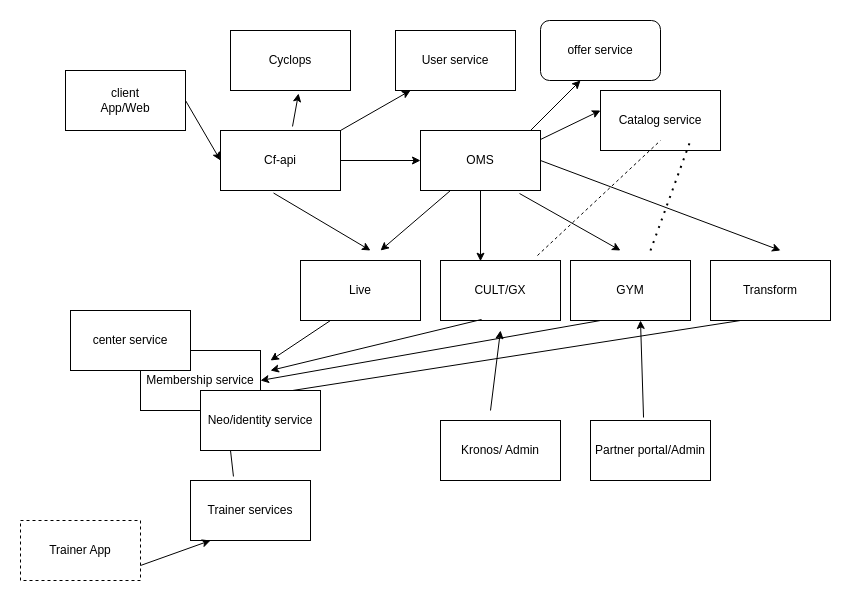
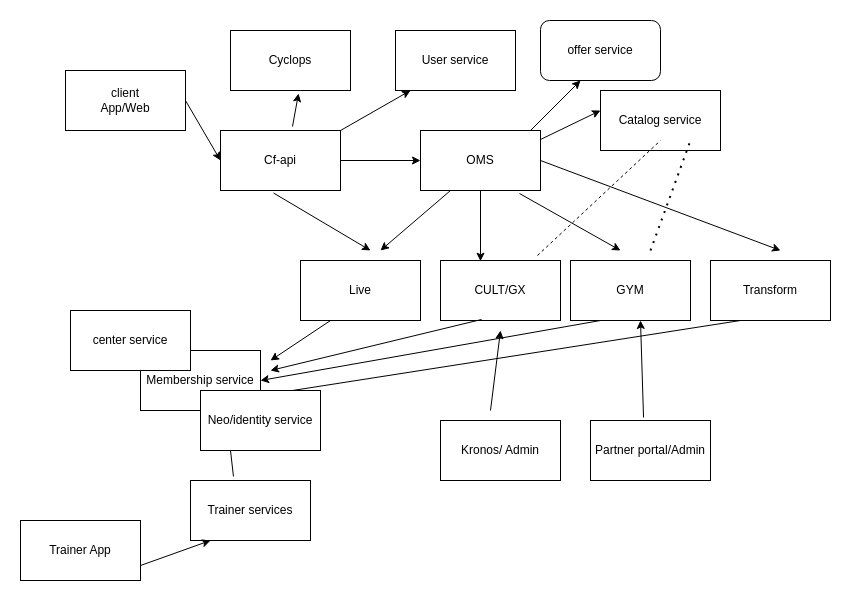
node "Trainer App": style dashed -> solid
